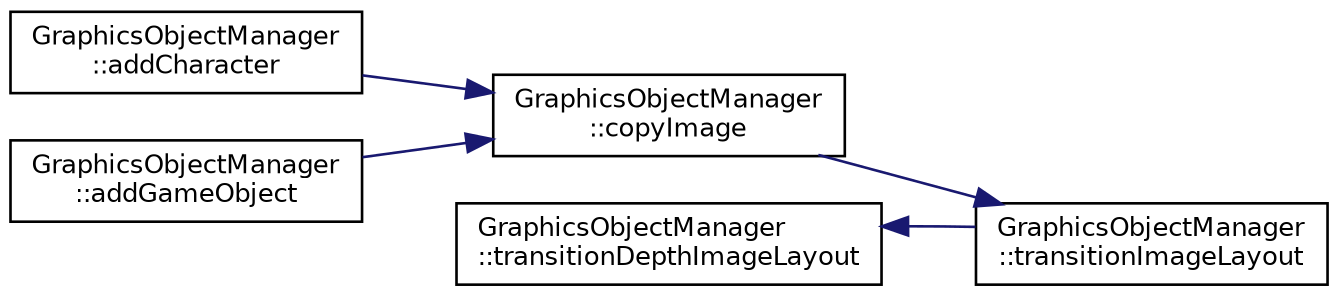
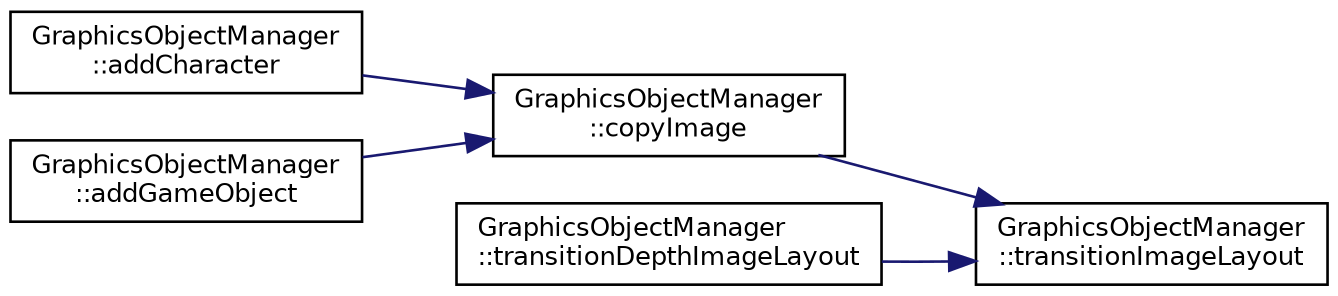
edge "GraphicsObjectManager ::transitionImageLayout" -> "GraphicsObjectManager ::transitionDepthImageLayout": reversed
